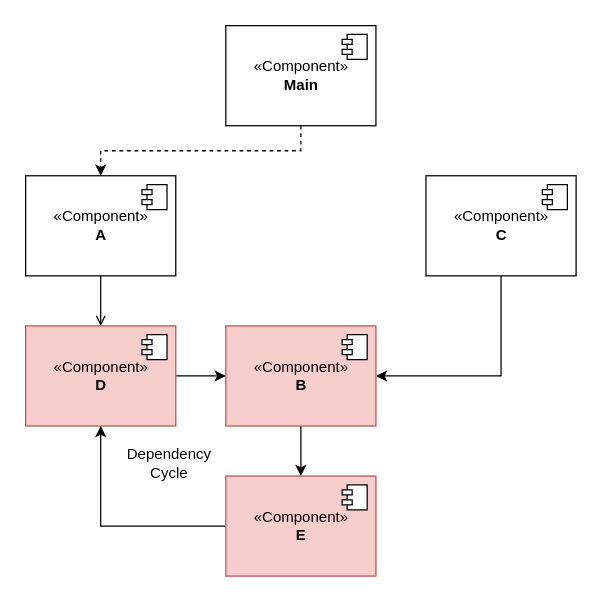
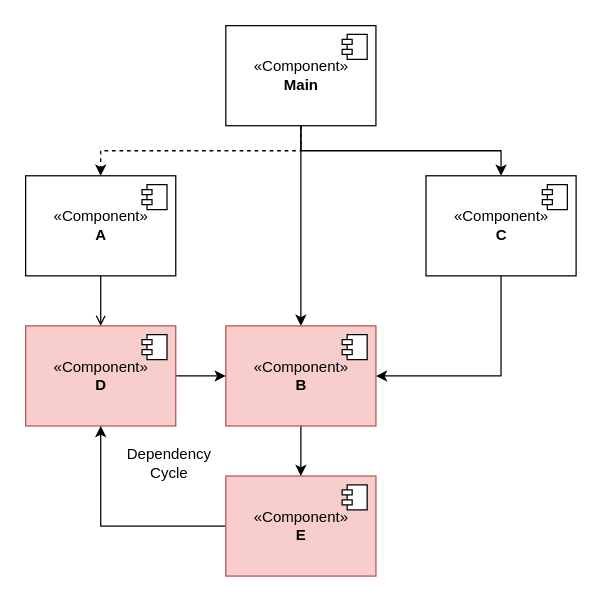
edge "«Component» Main" -> "«Component» C": added
edge "«Component» Main" -> "«Component» B": added
